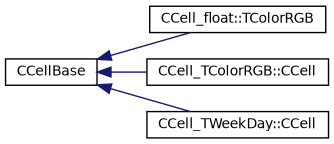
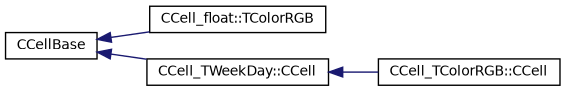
edge "CCell_TColorRGB::CCell" -> "CCellBase": now "CCell_TColorRGB::CCell" -> "CCell_TWeekDay::CCell"
